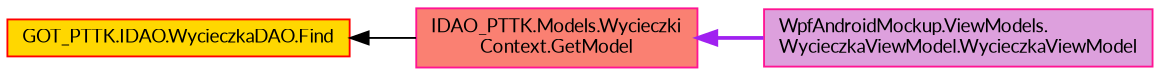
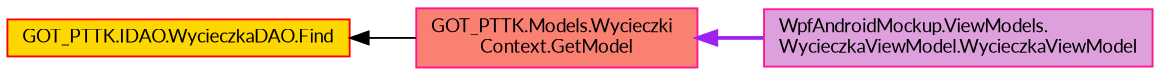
node "IDAO_PTTK.Models.Wycieczki Context.GetModel": label "IDAO_PTTK.Models.Wycieczki Context.GetModel" -> "GOT_PTTK.Models.Wycieczki Context.GetModel"
